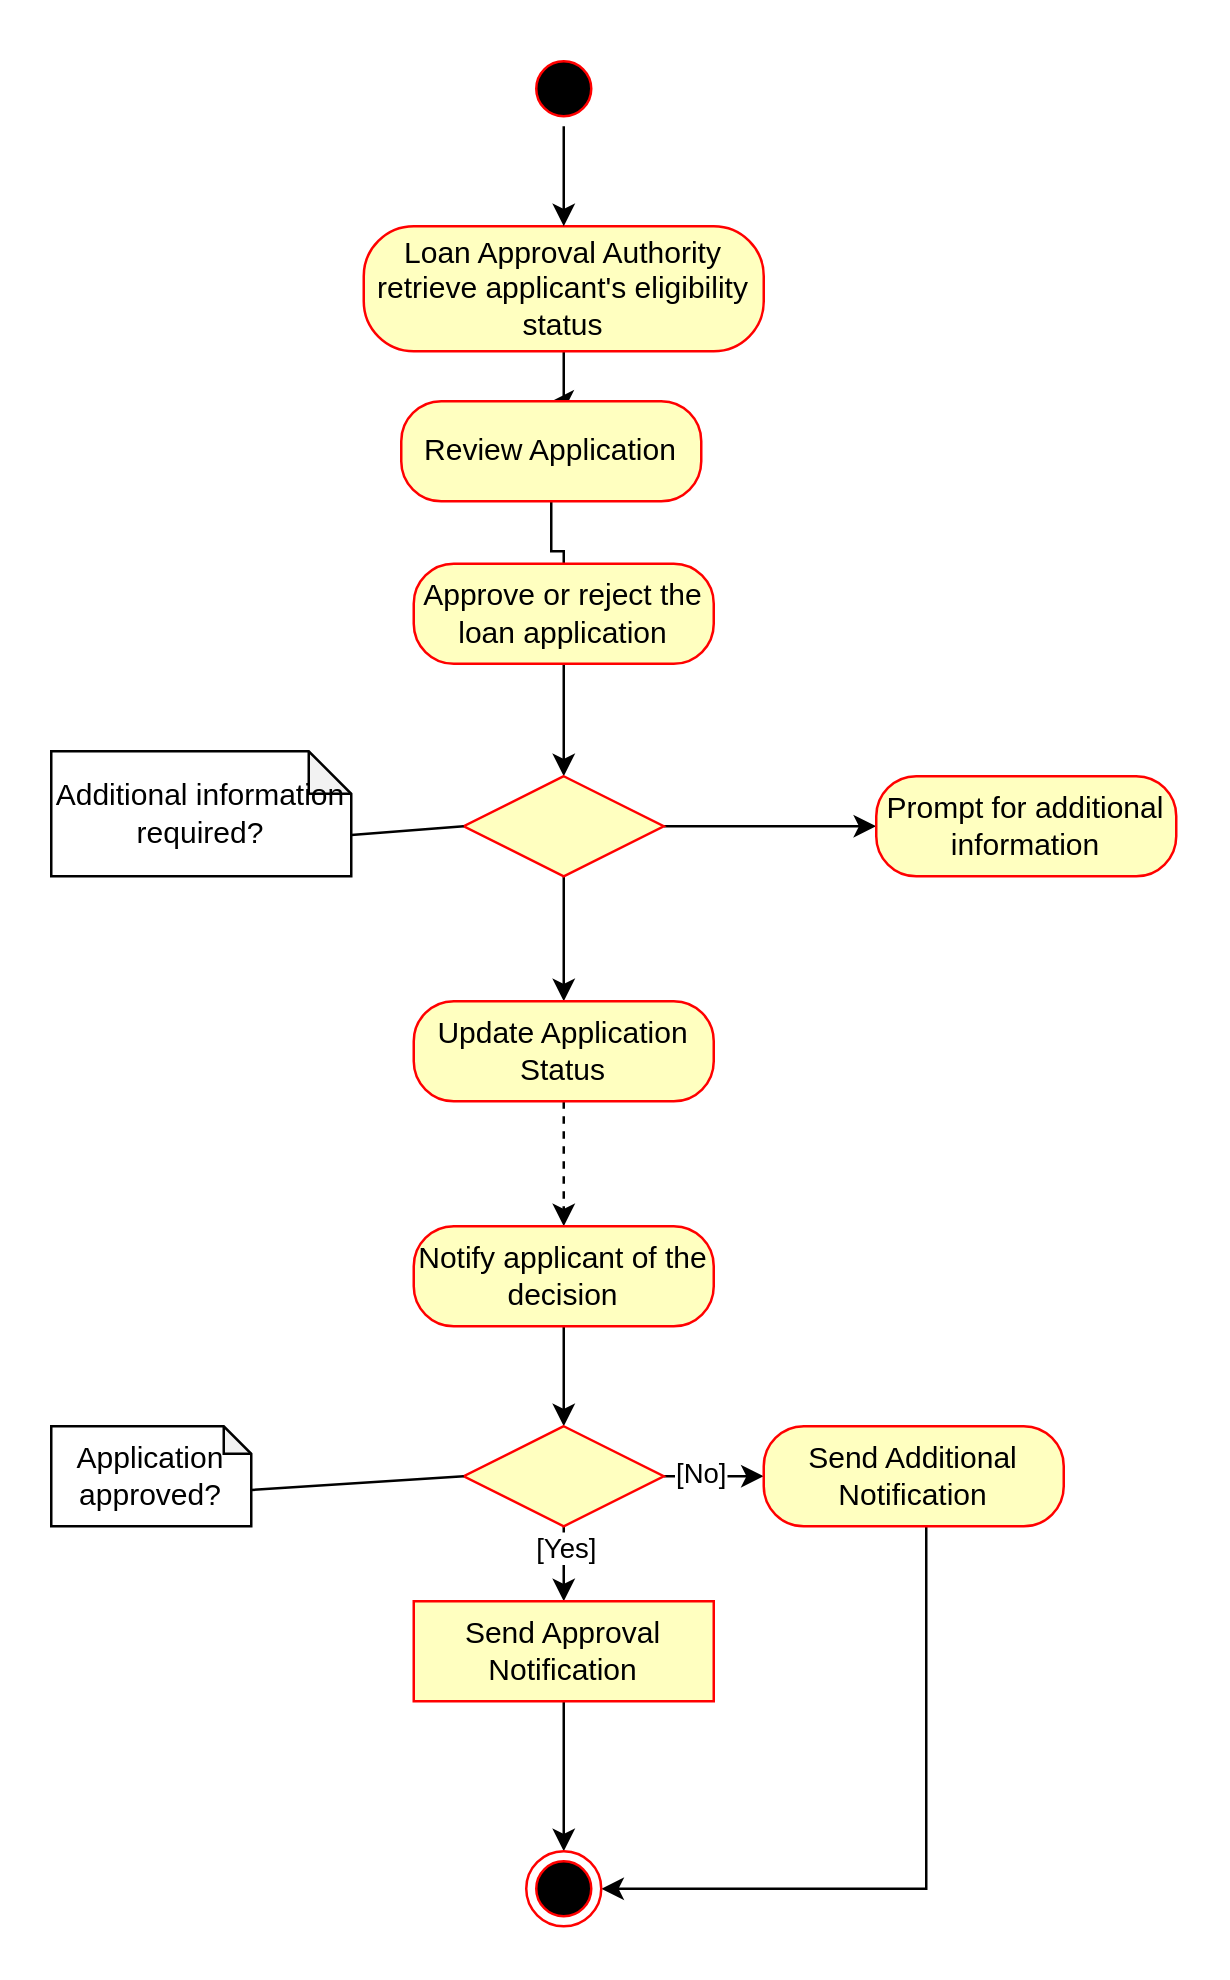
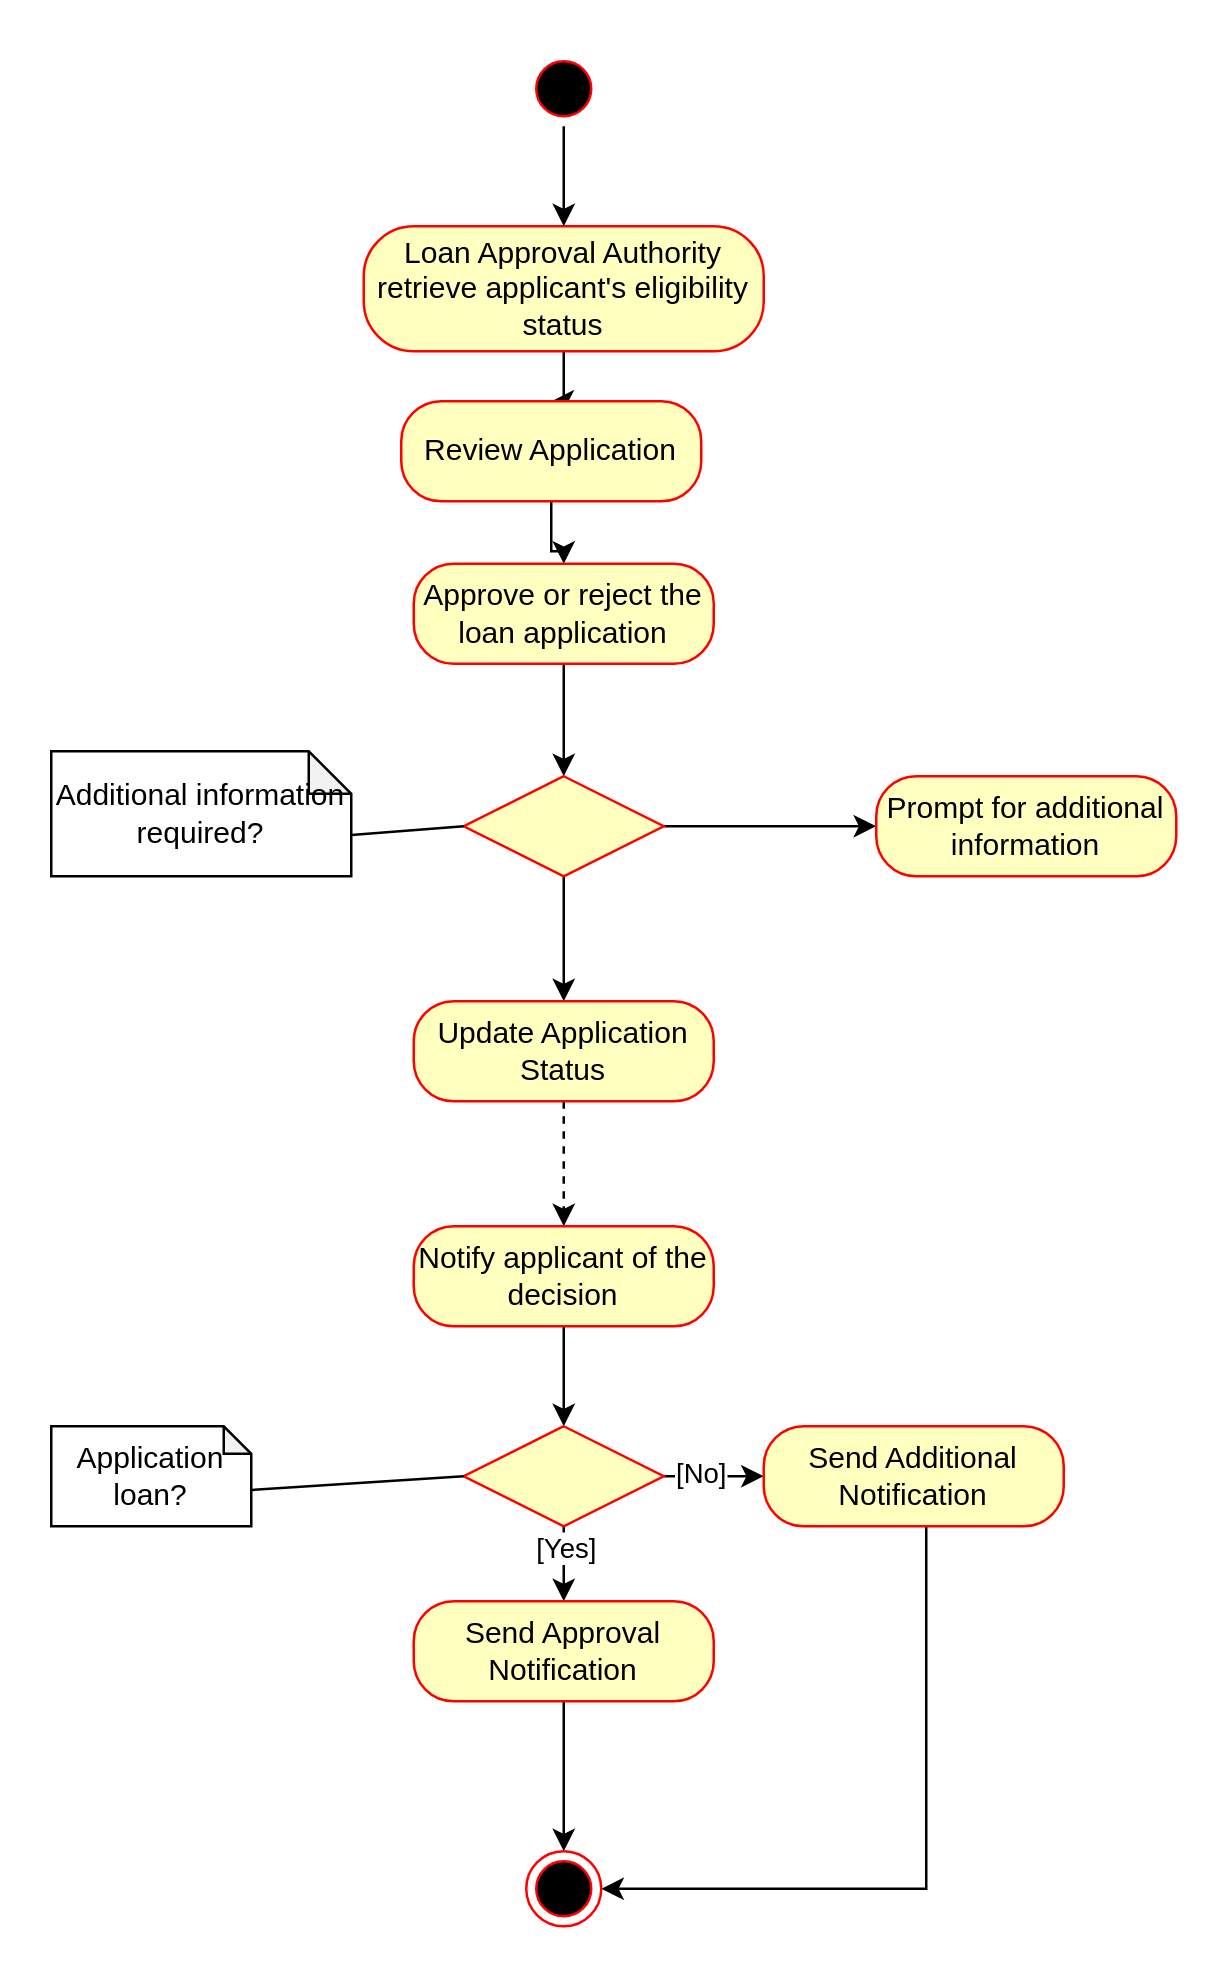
edge "Review Application" -- "Approve or reject the loan application": arrowhead none -> classic
node "Application approved?": label "Application approved?" -> "Application loan?"
node "Send Approval Notification": shape rectangle -> rounded rectangle
